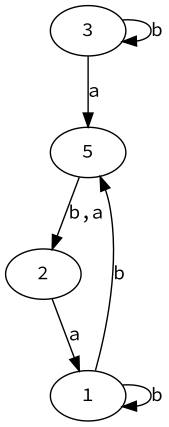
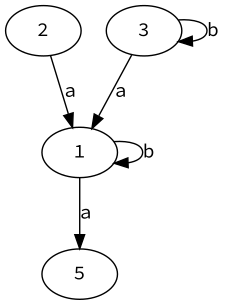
edge "3" -> "5": now "3" -> "1"
edge "5" -> "2": removed, label "b,a"
edge "1" -> "5": label "b" -> "a"
